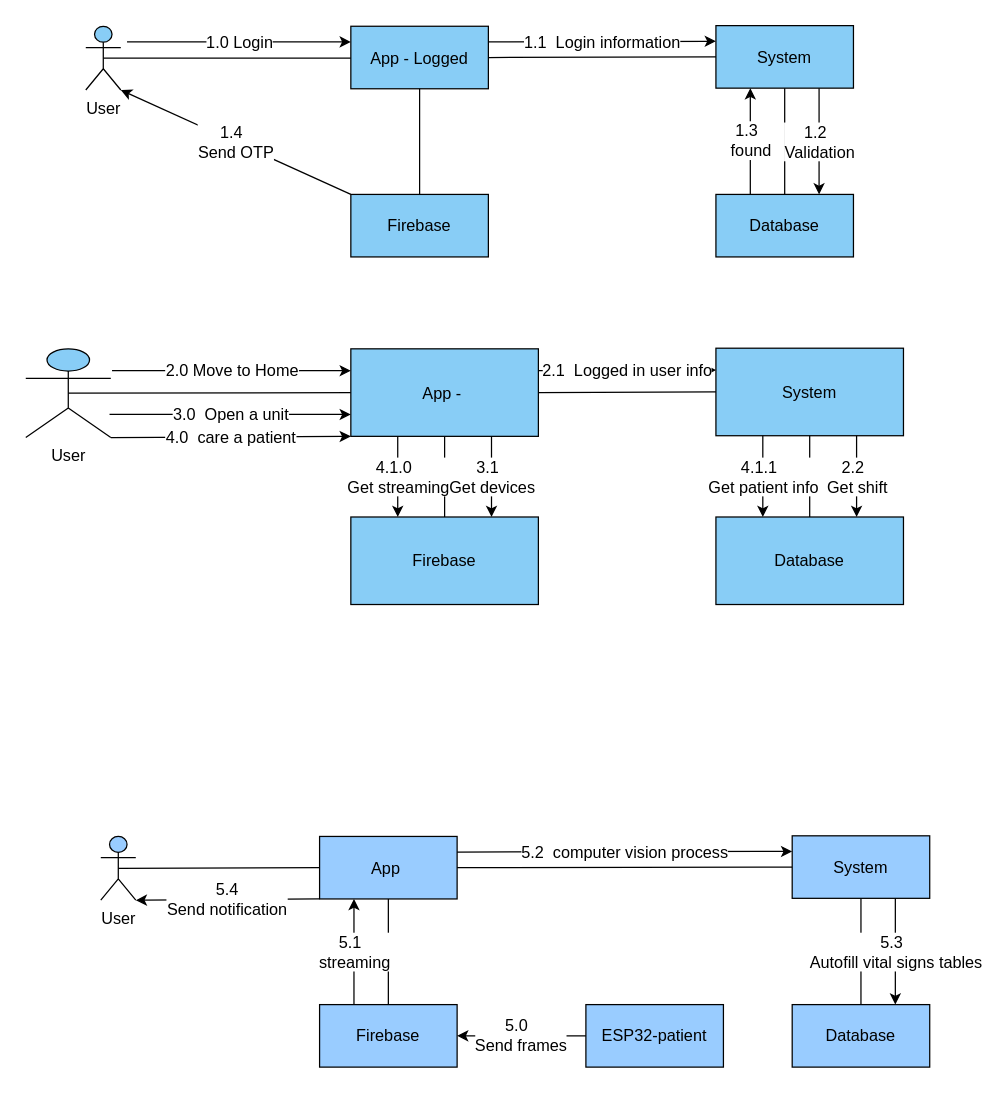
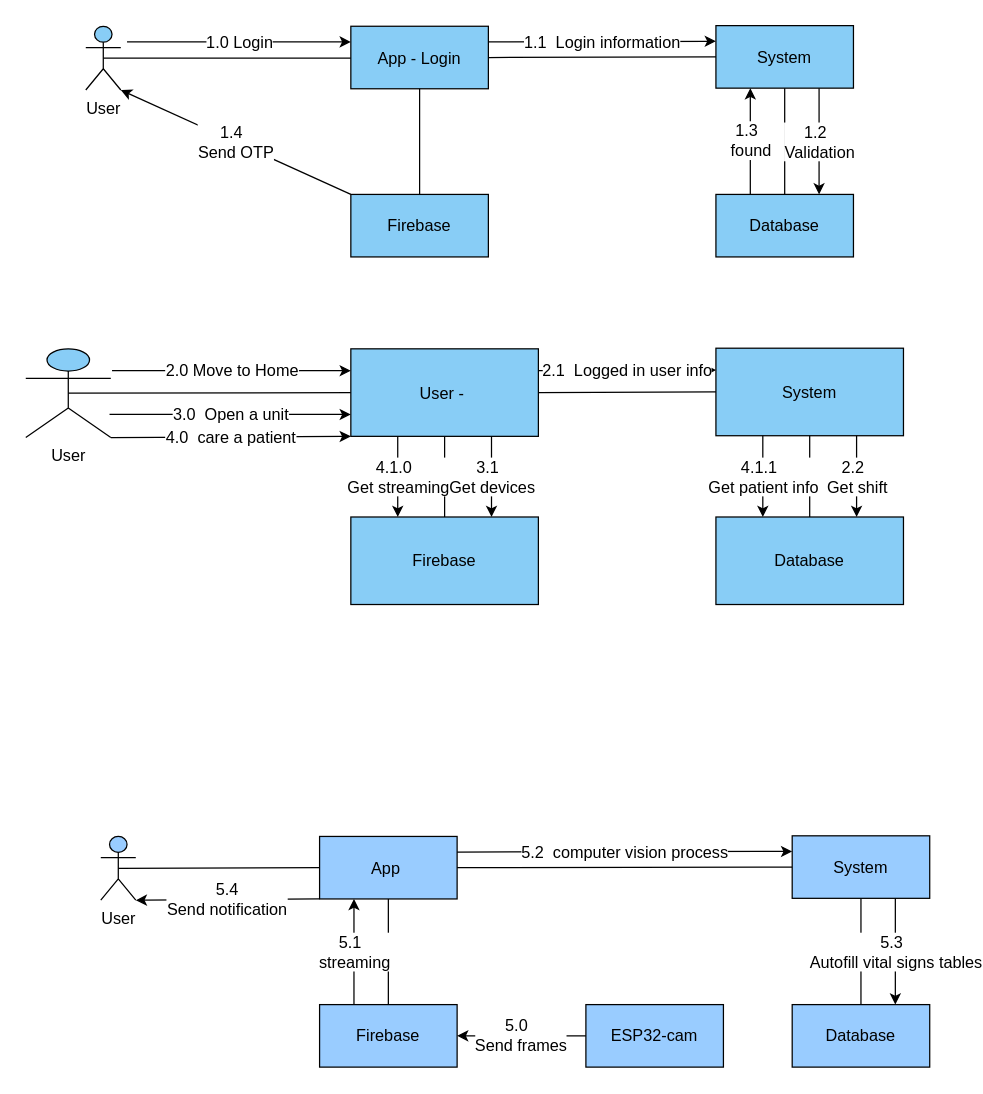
node "App - Logged": label "App - Logged" -> "App - Login"
node "App -": label "App -" -> "User -"
node "ESP32-patient": label "ESP32-patient" -> "ESP32-cam"
